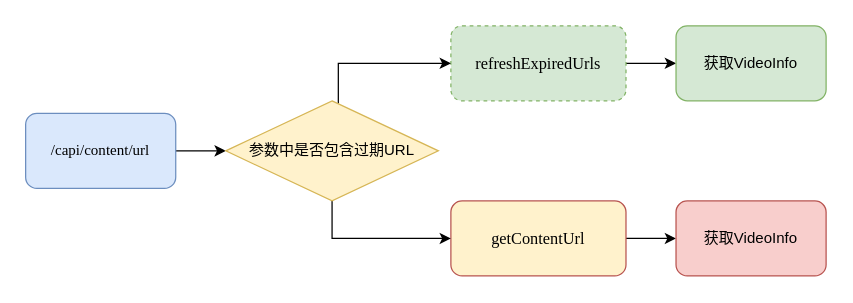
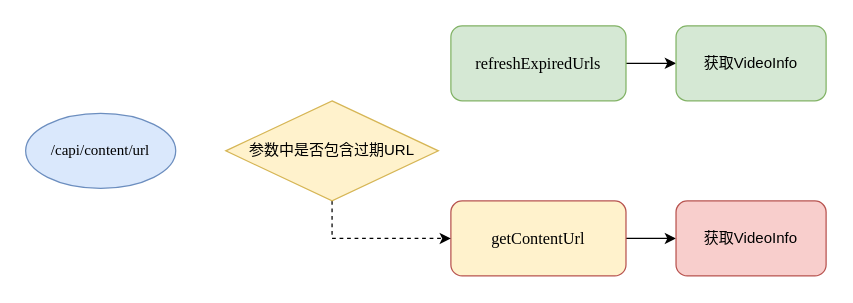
edge "参数中是否包含过期URL" -> "refreshExpiredUrls": removed
node "refreshExpiredUrls": style dashed -> solid
node "/capi/content/url": shape rounded rectangle -> ellipse
edge "/capi/content/url" -> "参数中是否包含过期URL": removed
edge "参数中是否包含过期URL" -> "getContentUrl": style solid -> dashed
